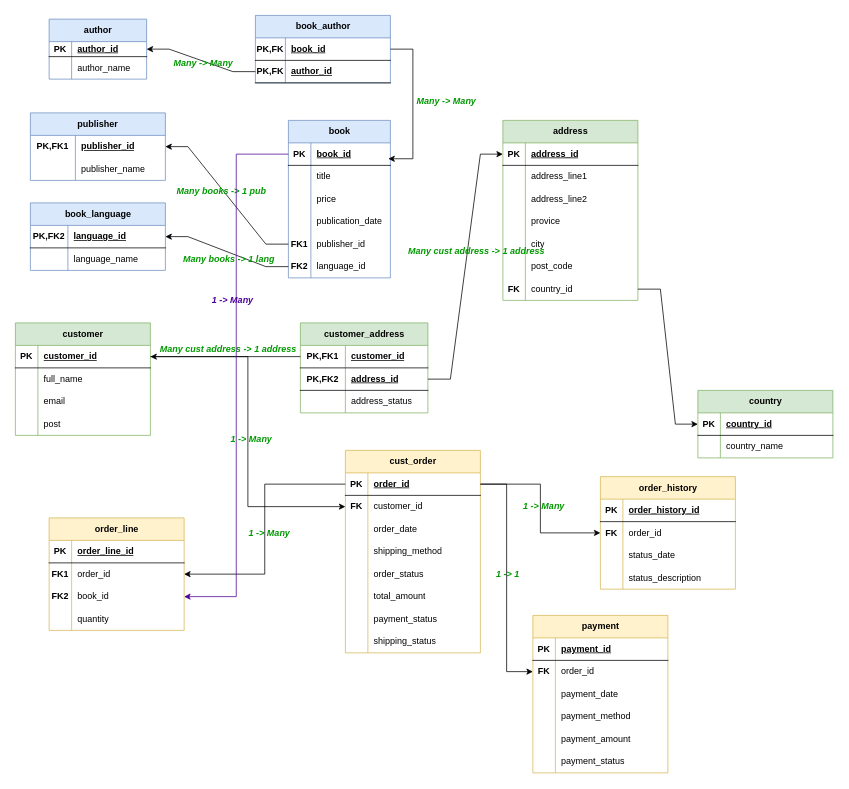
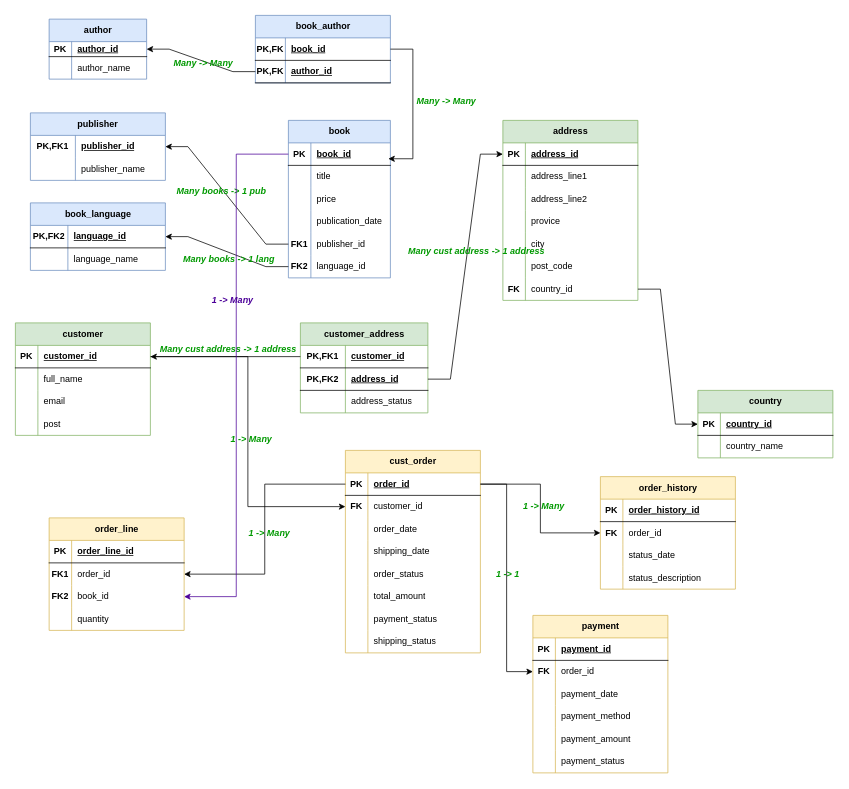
node "shipping_method": label "shipping_method" -> "shipping_date"
